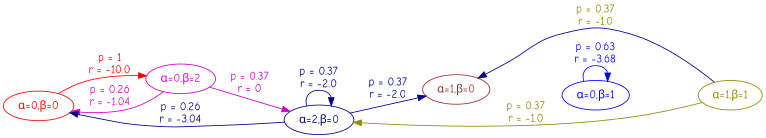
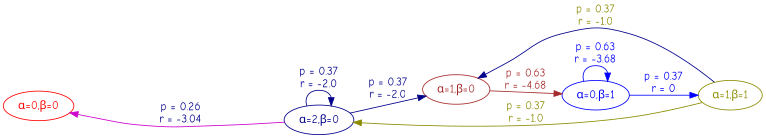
node "α=0,β=2": removed
edge "α=1,β=0" -> "α=0,β=1": added, label "p = 0.63 r = -4.68"
edge "α=0,β=1" -> "α=1,β=1": added, label "p = 0.37 r = 0"
edge "α=2,β=0" -> "α=0,β=0": color blue4 -> magenta3
